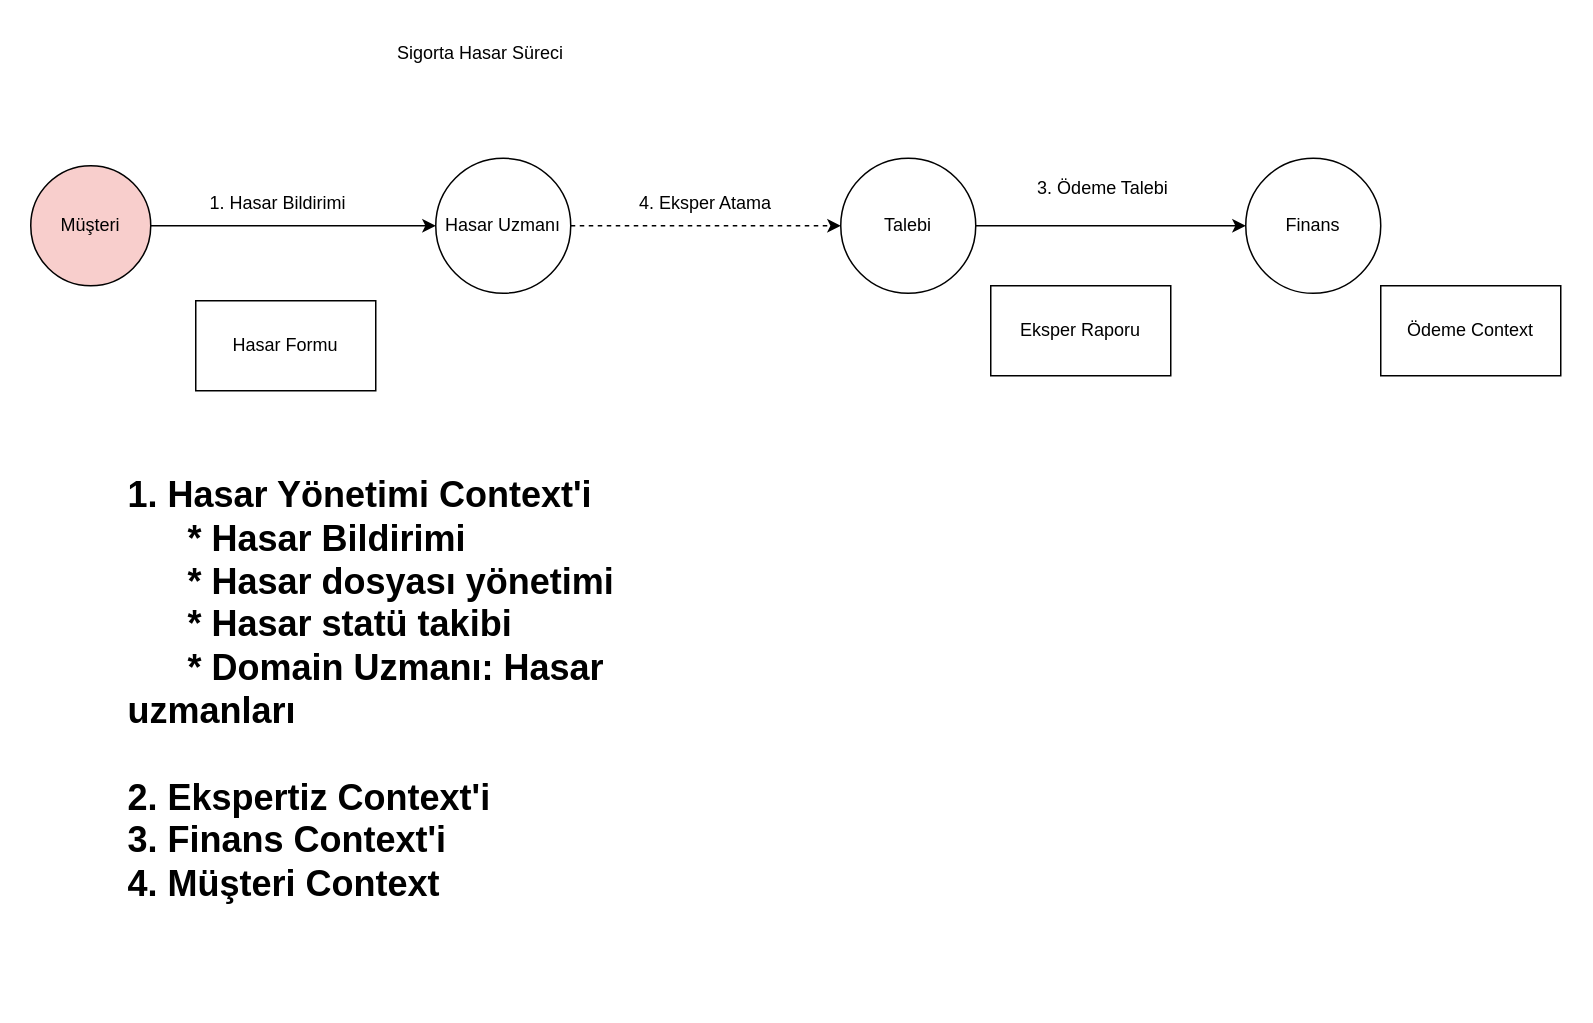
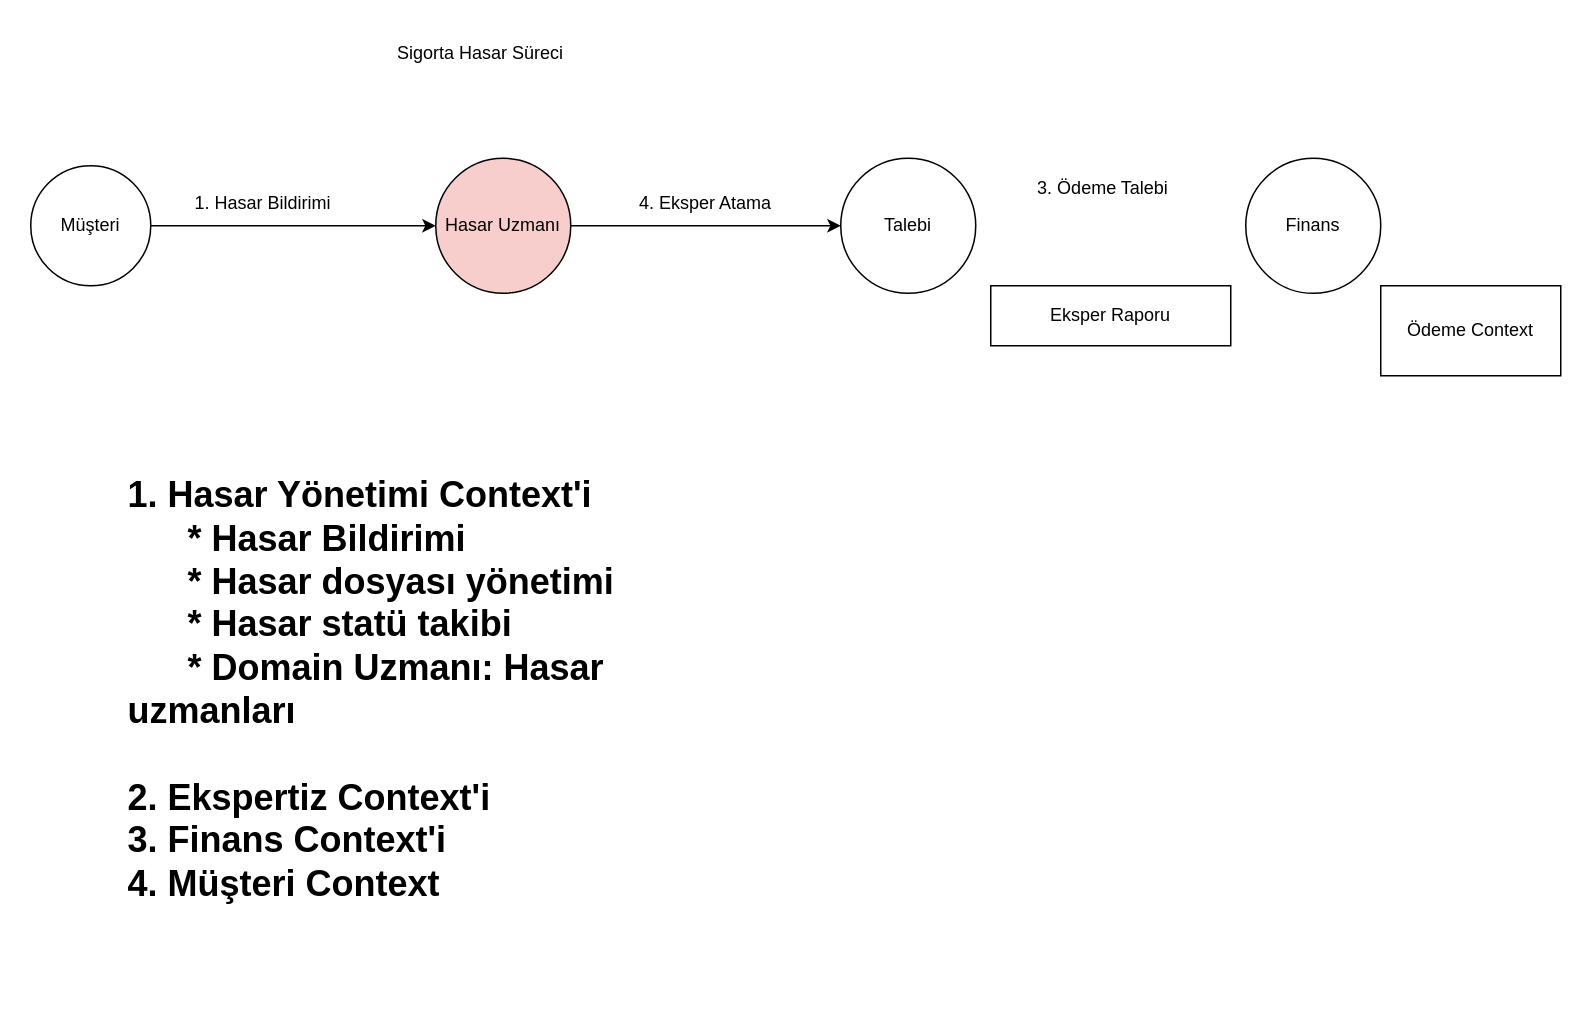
node "1. Hasar Bildirimi": moved (278, 203) -> (263, 203)
node "Müşteri": fillcolor #f8cecc -> #ffffff
node "Hasar Uzmanı": fillcolor #ffffff -> #f8cecc
edge "Hasar Uzmanı" -> "Talebi": style dashed -> solid
edge "Talebi" -> "Finans": removed
node "Eksper Raporu": size 180x90 -> 240x60
node "Hasar Formu": removed
